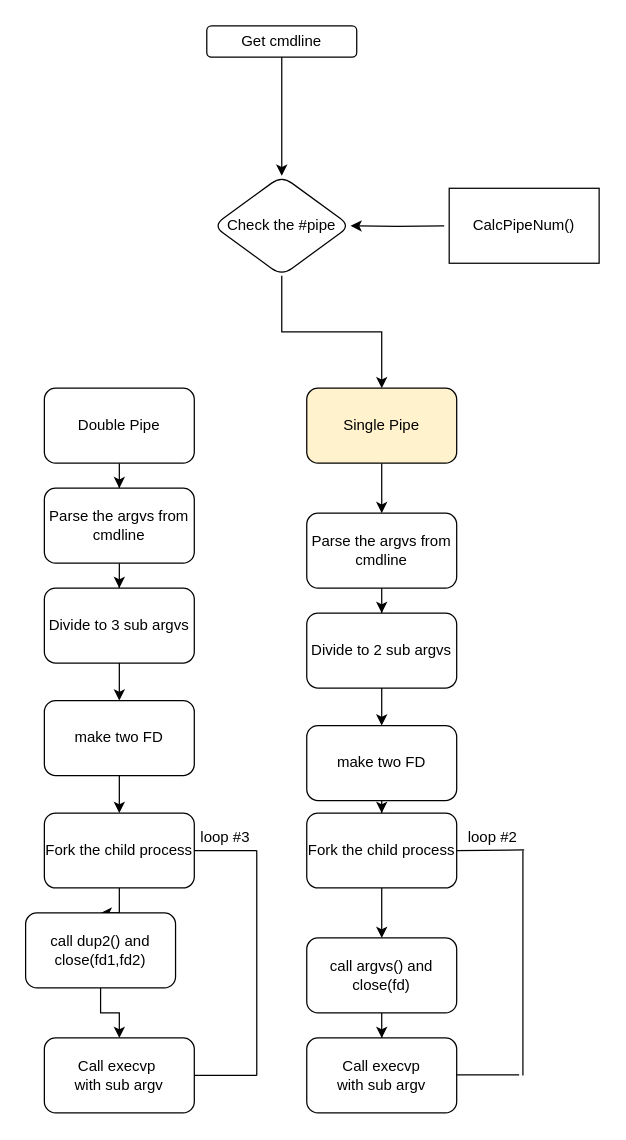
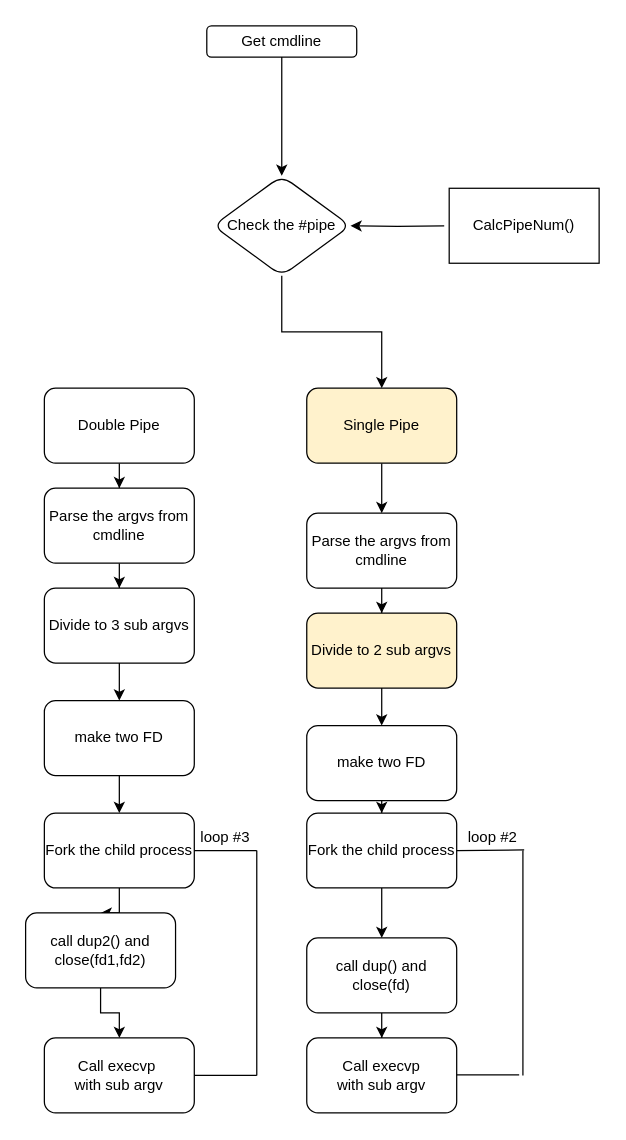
node "Divide to 2 sub argvs": fillcolor #ffffff -> #fff2cc
node "call argvs() and close(fd)": label "call argvs() and close(fd)" -> "call dup() and close(fd)"
